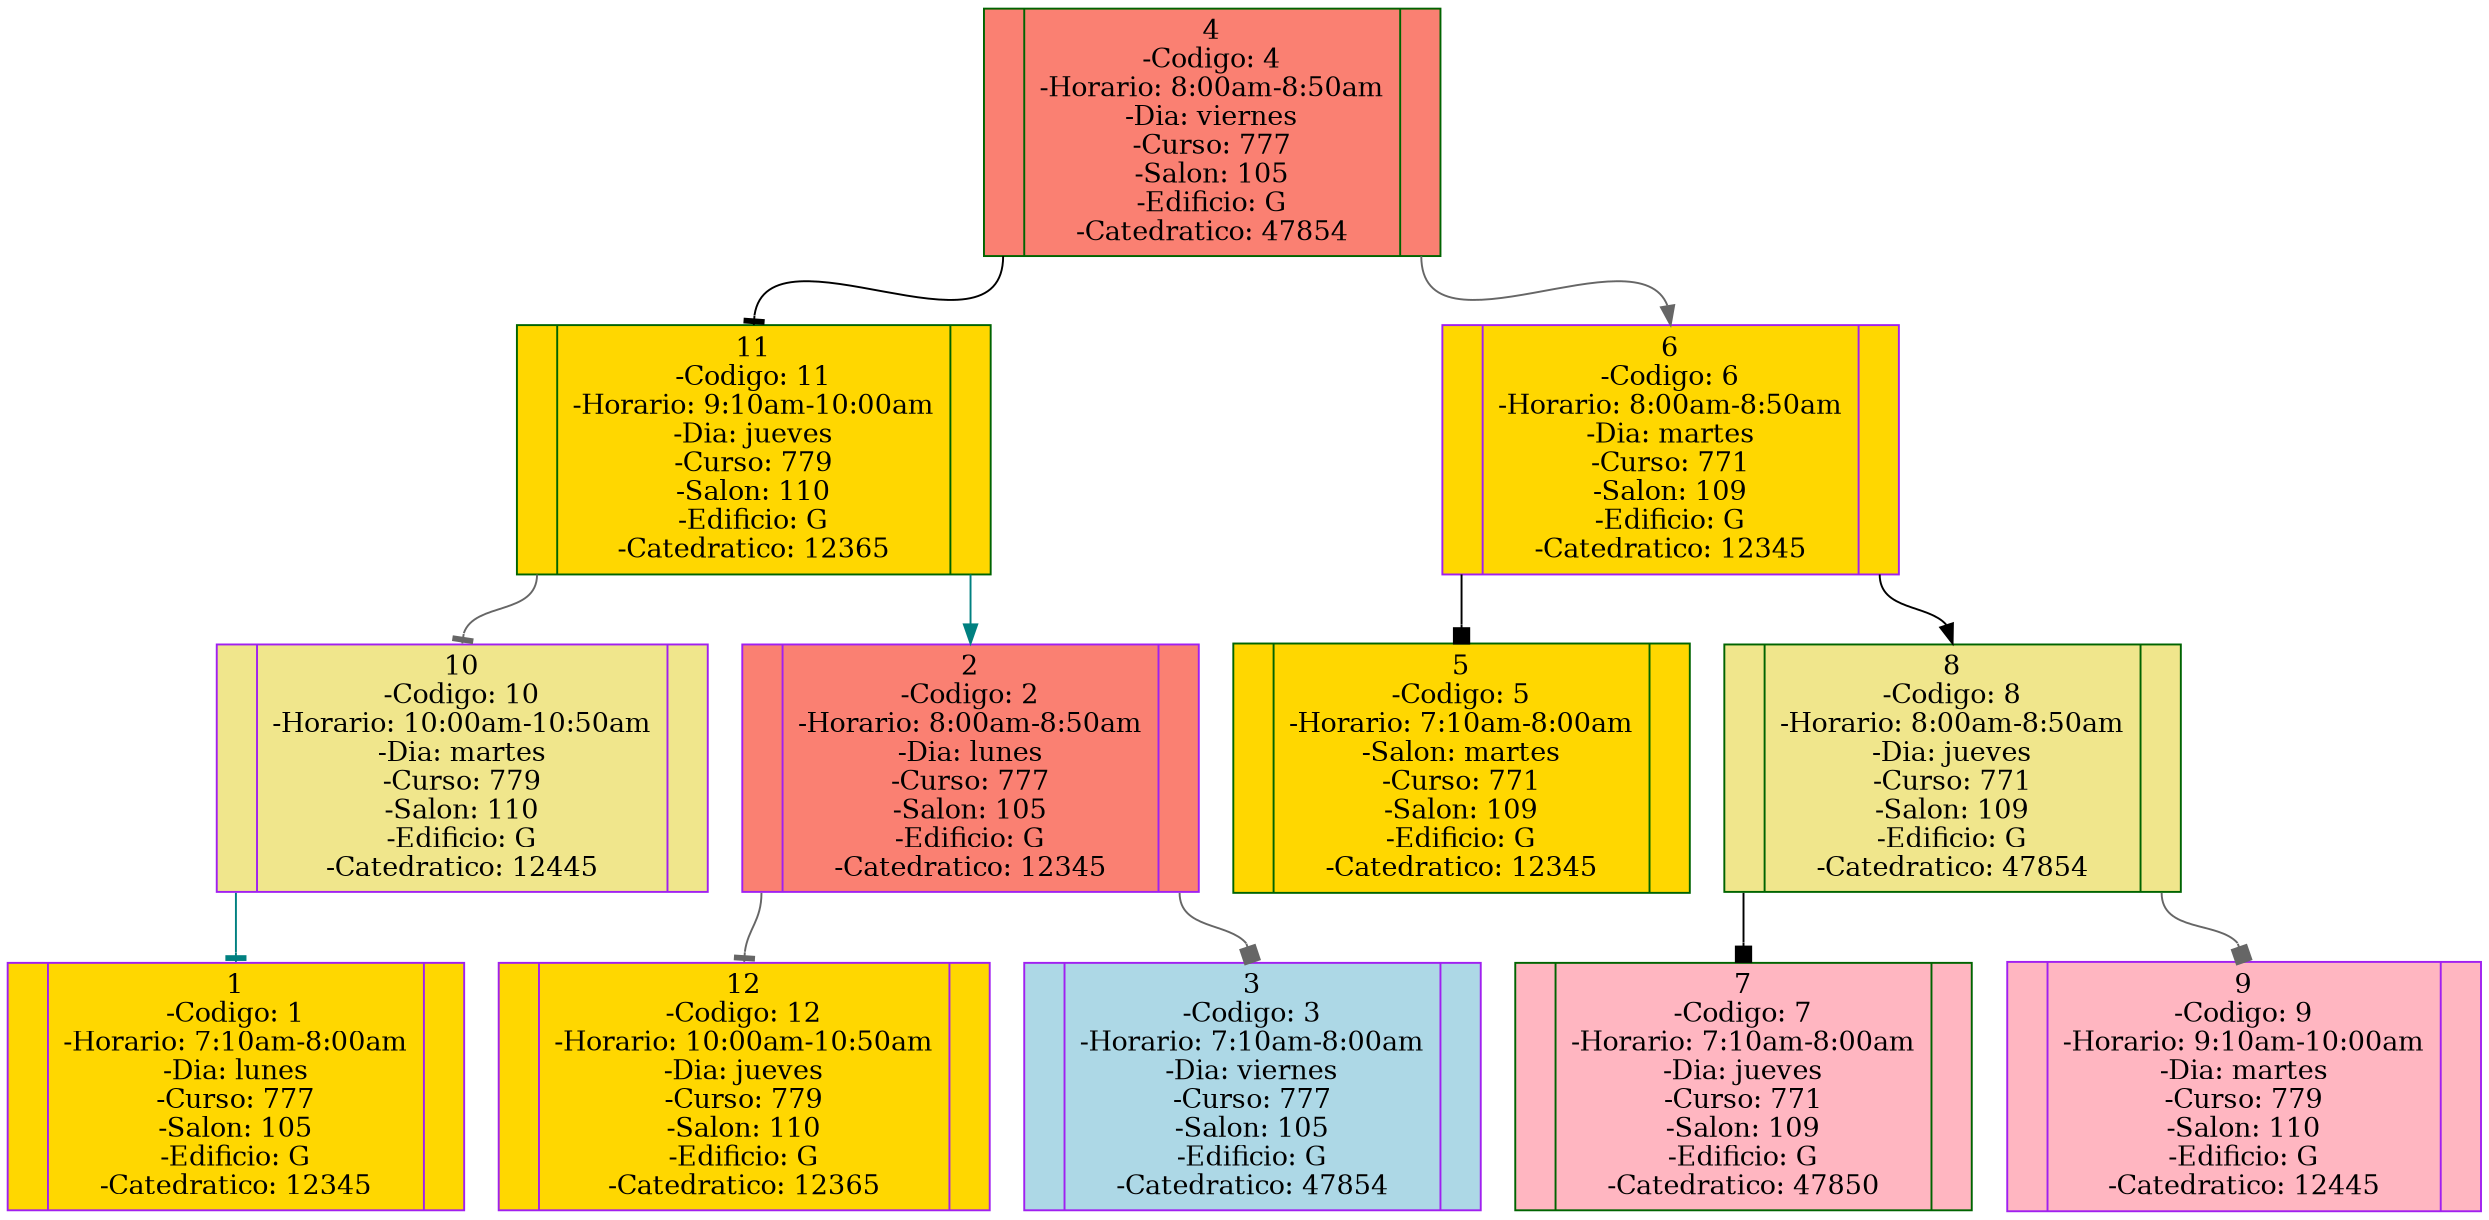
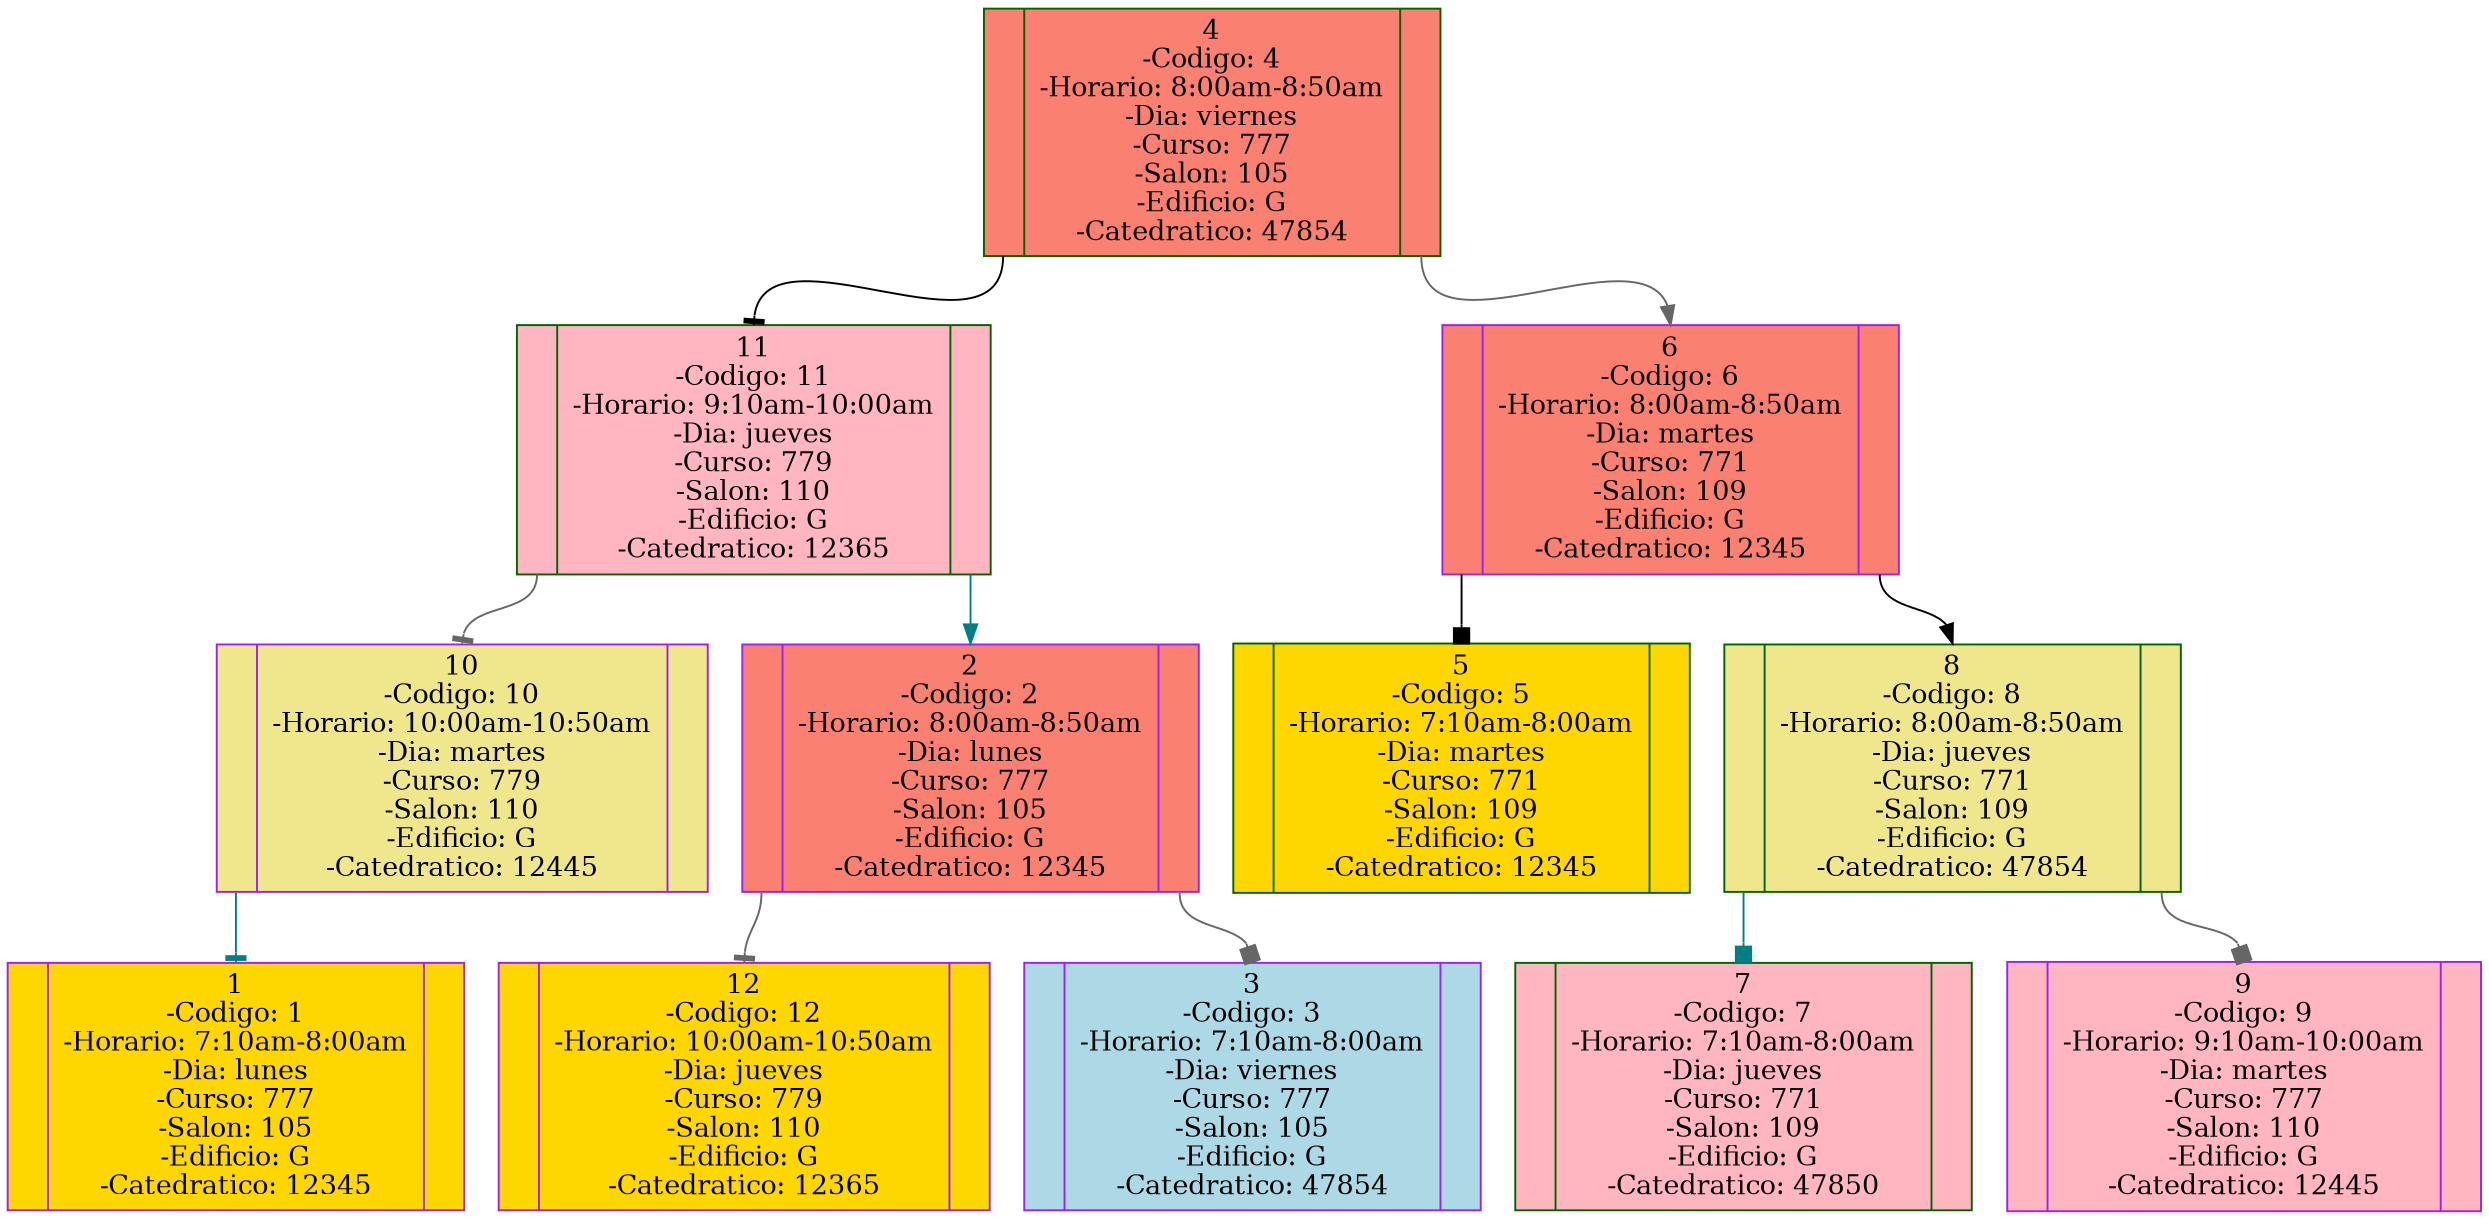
node "11": fillcolor gold -> lightpink
node "6": fillcolor gold -> salmon
node "5": text "-Salon: martes" -> "-Dia: martes"
edge "8" -> "7": color black -> teal
node "9": text "-Curso: 779" -> "-Curso: 777"
